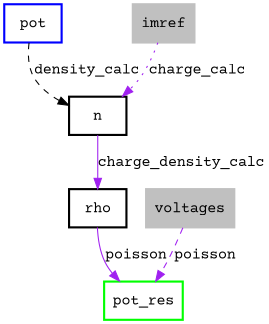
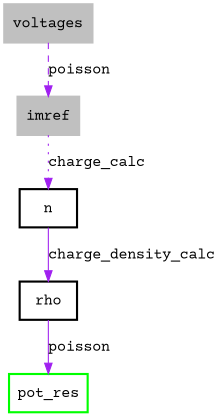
node "pot": removed
edge "voltages" -> "pot_res": now "voltages" -> "imref"
